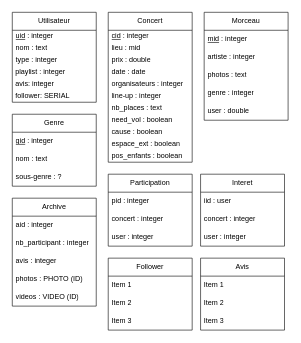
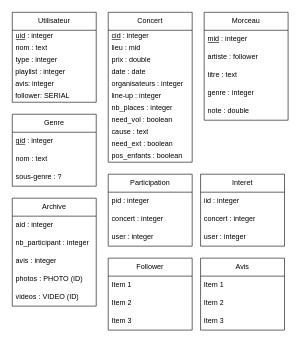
node "artiste : integer": label "artiste : integer" -> "artiste : follower"
node "photos : text": label "photos : text" -> "titre : text"
node "nb_places : text": label "nb_places : text" -> "nb_places : integer"
node "user : double": label "user : double" -> "note : double"
node "cause : boolean": label "cause : boolean" -> "cause : text"
node "espace_ext : boolean": label "espace_ext : boolean" -> "need_ext : boolean"
node "iid : user": label "iid : user" -> "iid : integer"
